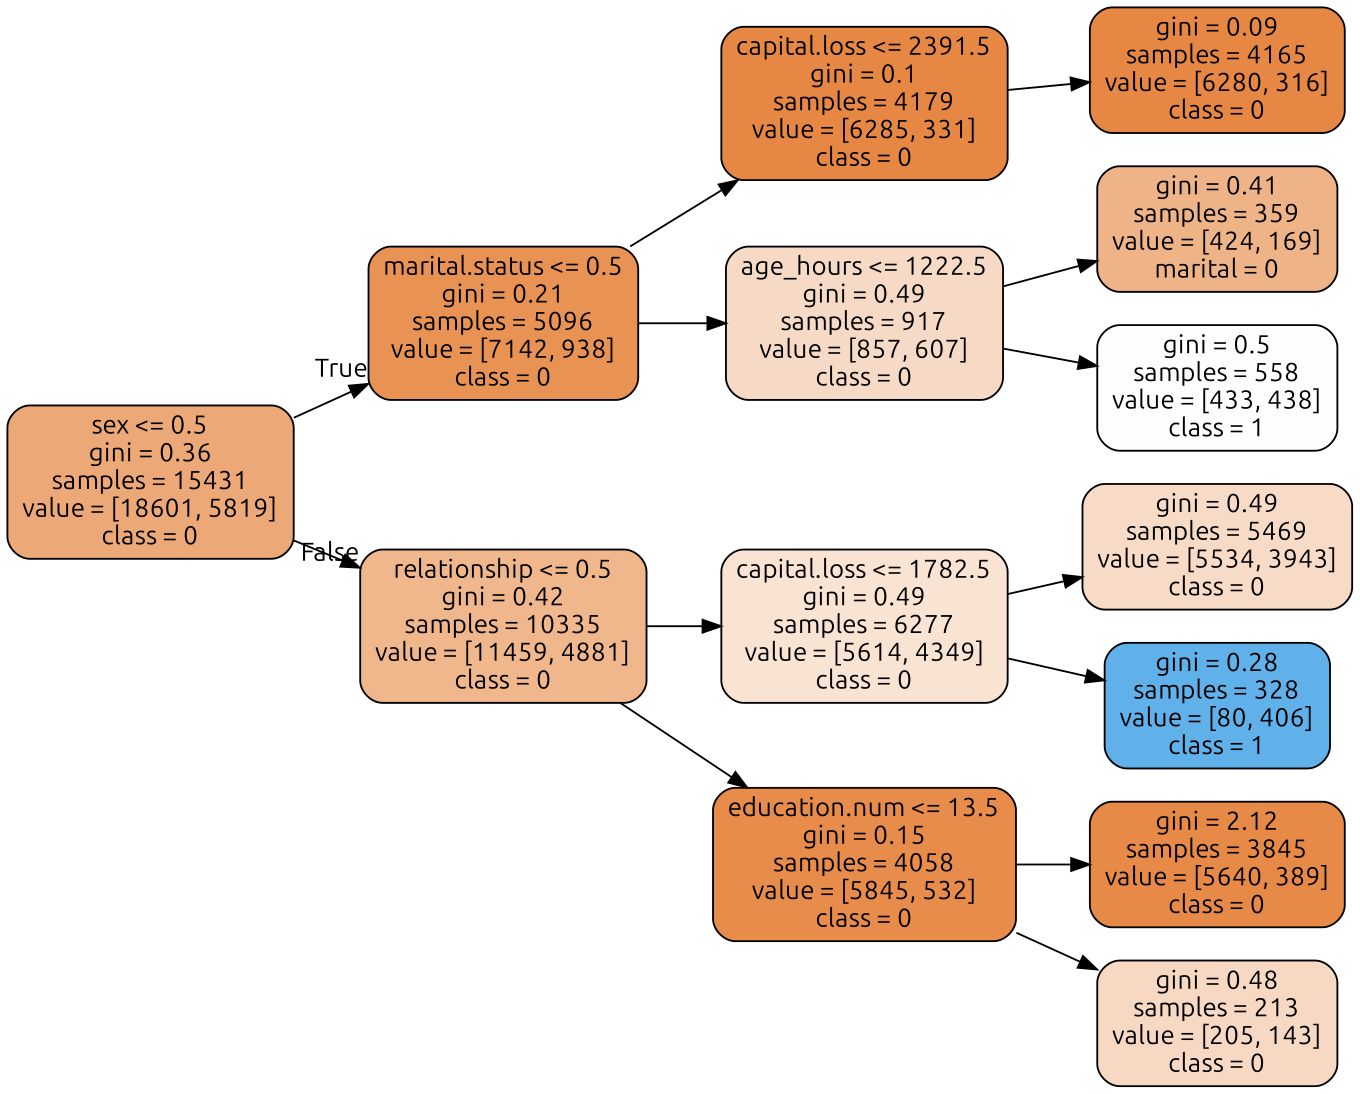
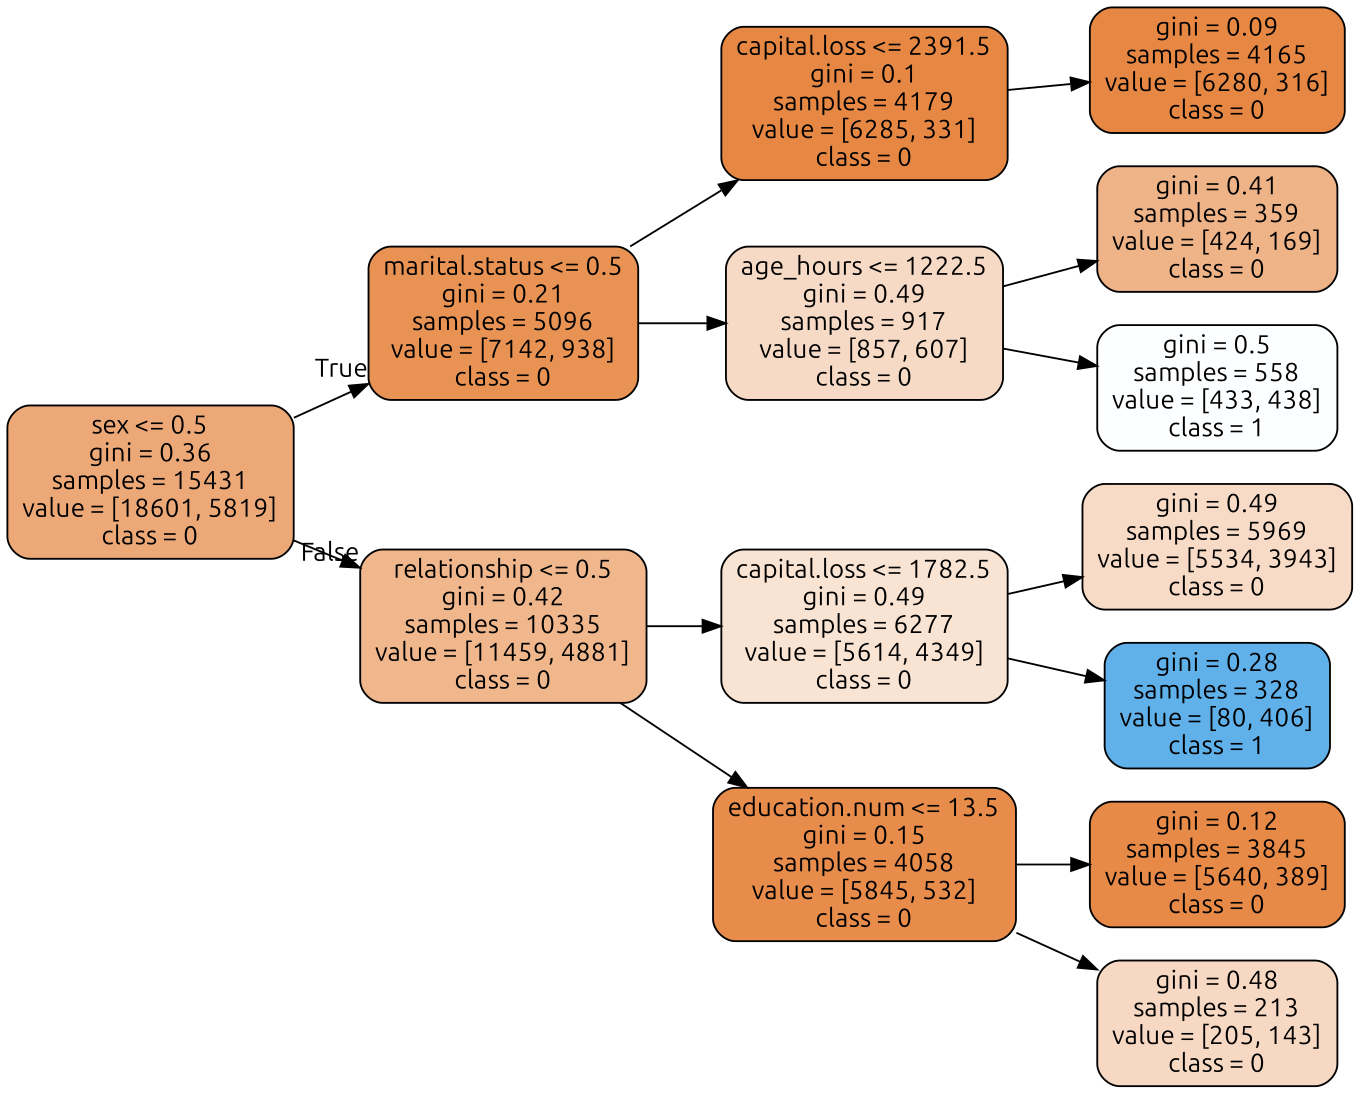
node "gini = 0.41 samples = 359 value = [424, 169] marital = 0": label "gini = 0.41 samples = 359 value = [424, 169] marital = 0" -> "gini = 0.41 samples = 359 value = [424, 169] class = 0"
node "gini = 0.49 samples = 5469 value = [5534, 3943] class = 0": label "gini = 0.49 samples = 5469 value = [5534, 3943] class = 0" -> "gini = 0.49 samples = 5969 value = [5534, 3943] class = 0"
node "gini = 2.12 samples = 3845 value = [5640, 389] class = 0": label "gini = 2.12 samples = 3845 value = [5640, 389] class = 0" -> "gini = 0.12 samples = 3845 value = [5640, 389] class = 0"
